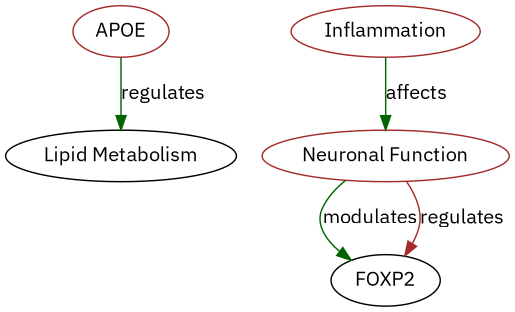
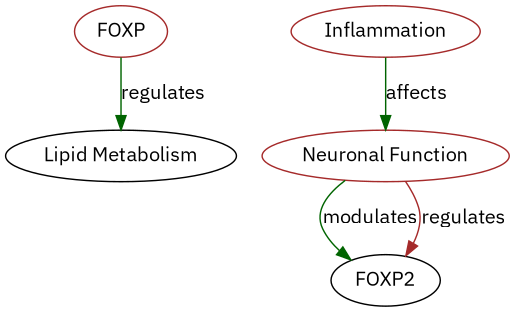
node "APOE": label "APOE" -> "FOXP"
